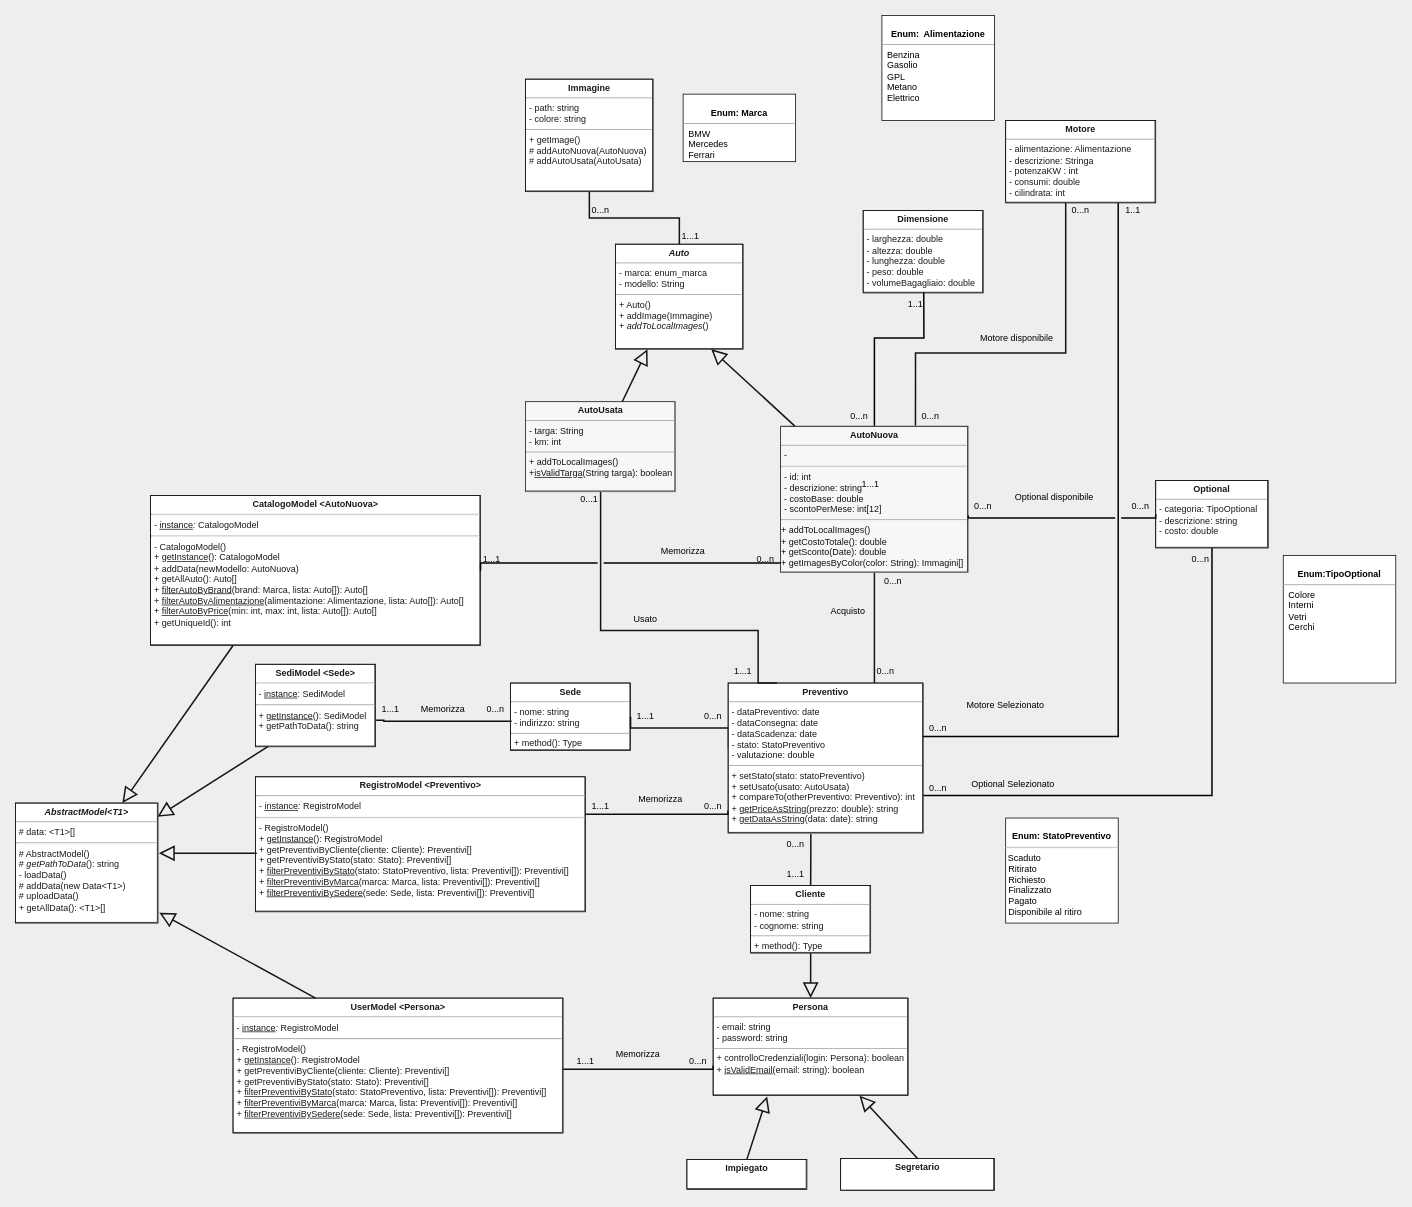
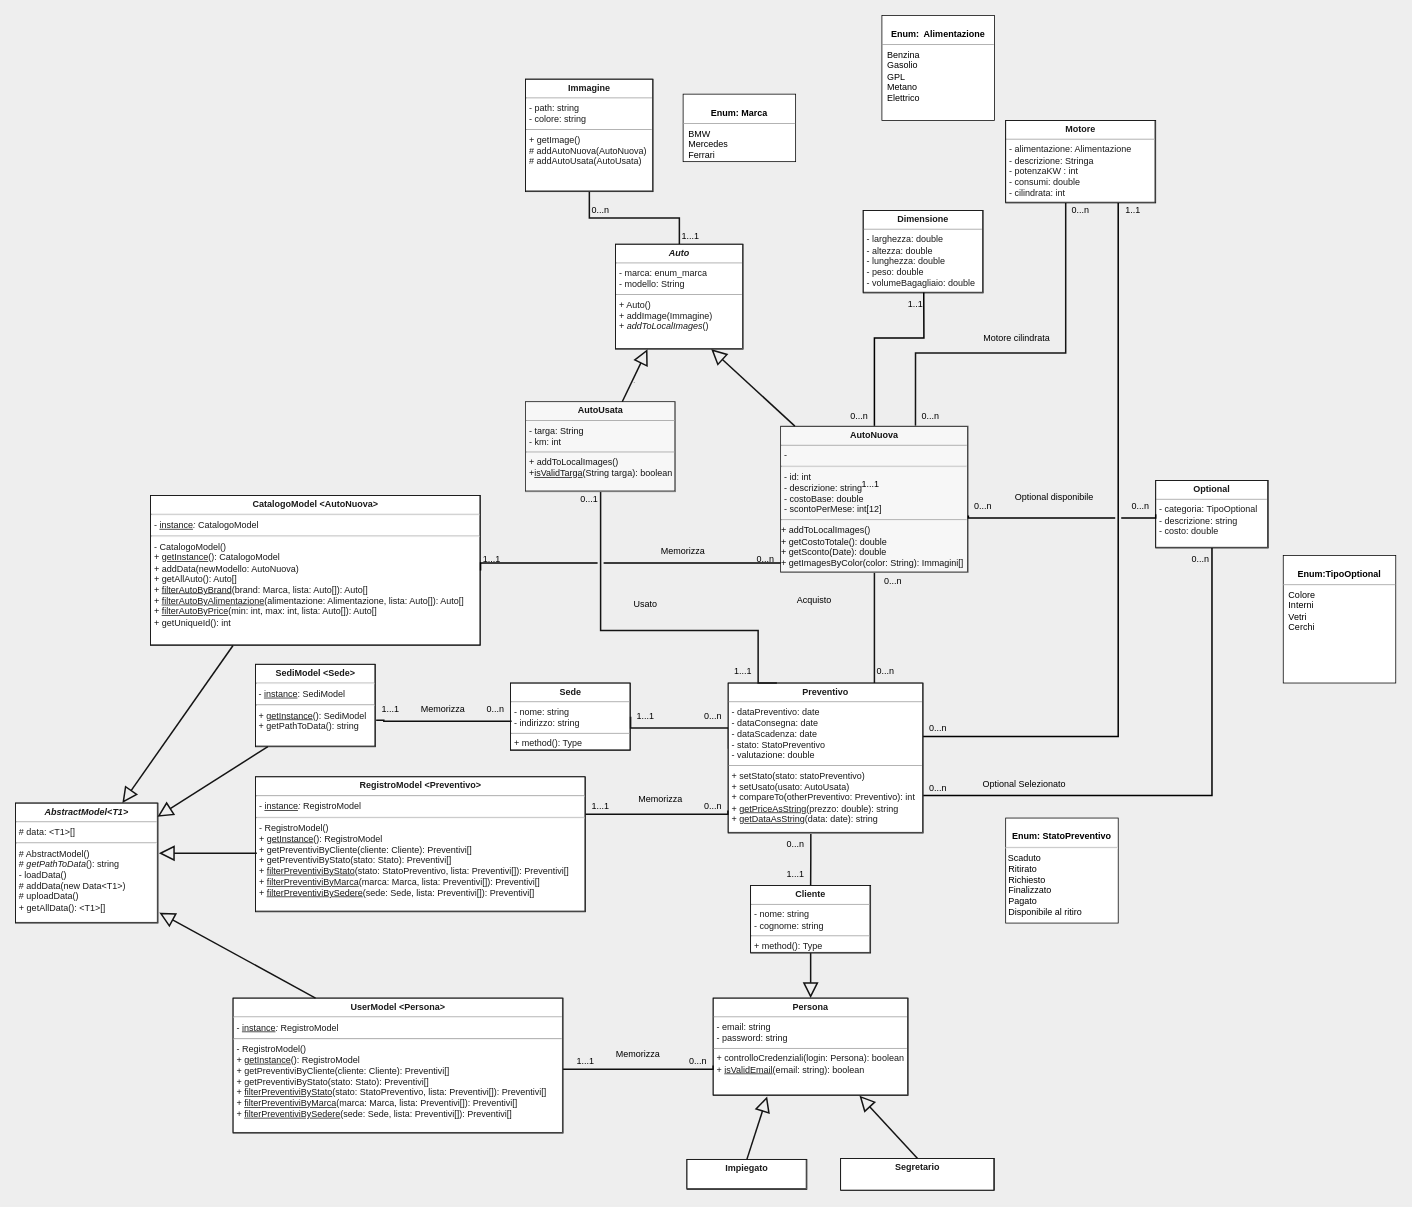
node "Motore disponibile": label "Motore disponibile" -> "Motore cilindrata"
node "Acquisto": moved (848, 612) -> (814, 600)
node "Usato": moved (645, 619) -> (645, 604)
node "Motore Selezionato": removed
node "Optional Selezionato": moved (1013, 784) -> (1024, 784)
